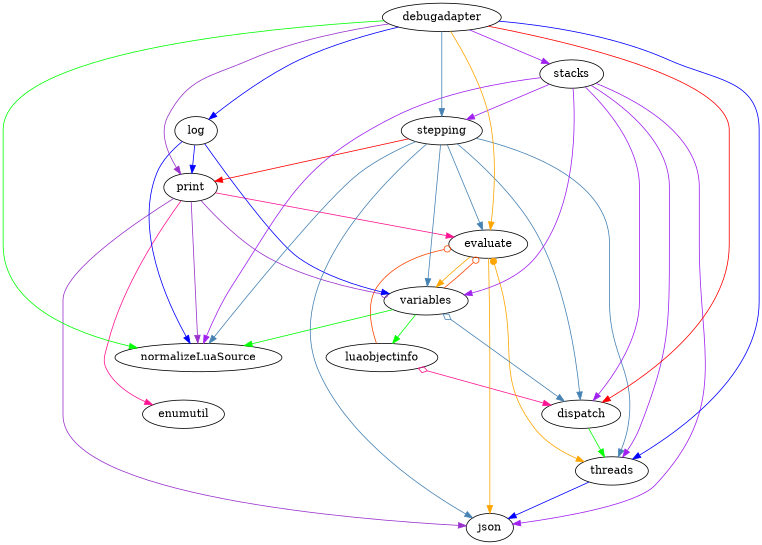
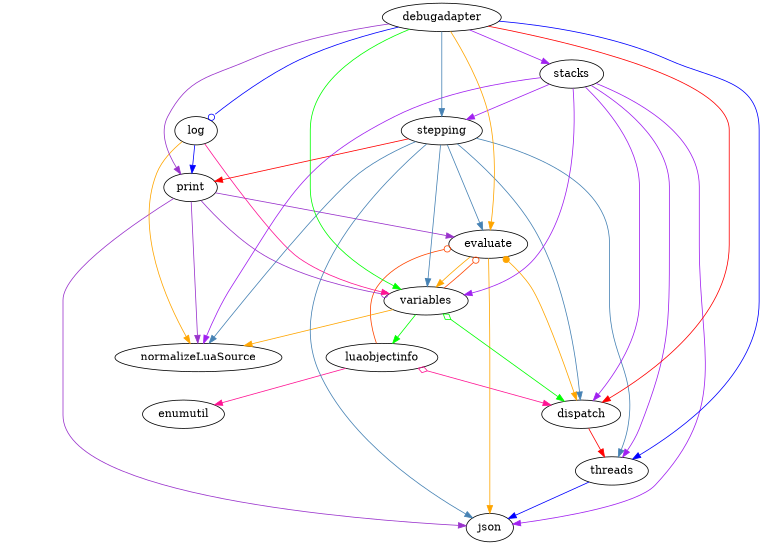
edge "debugadapter" -> "log": arrowhead normal -> odot
edge "debugadapter" -> "normalizeLuaSource": now "debugadapter" -> "variables"
edge "print" -> "evaluate": color deeppink -> darkorchid
edge "log" -> "normalizeLuaSource": color blue -> orange
edge "log" -> "variables": color blue -> deeppink
edge "print" -> "enumutil": now "luaobjectinfo" -> "enumutil"
edge "variables" -> "normalizeLuaSource": color green -> orange
edge "variables" -- "dispatch": color steelblue -> green
edge "evaluate" -- "threads": now "evaluate" -- "dispatch"
edge "dispatch" -> "threads": color green -> red
